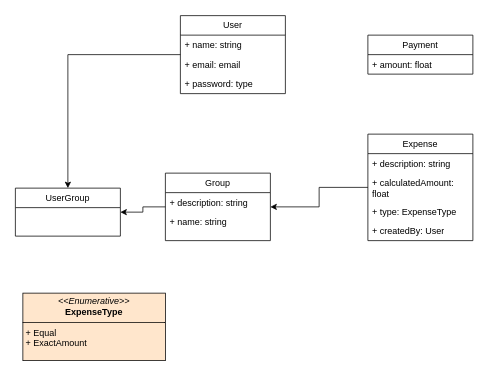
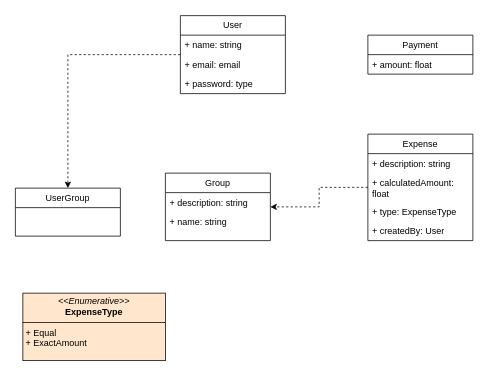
edge "User" -> "UserGroup": style solid -> dashed
edge "Expense" -> "Group": style solid -> dashed
edge "Group" -> "UserGroup": removed
